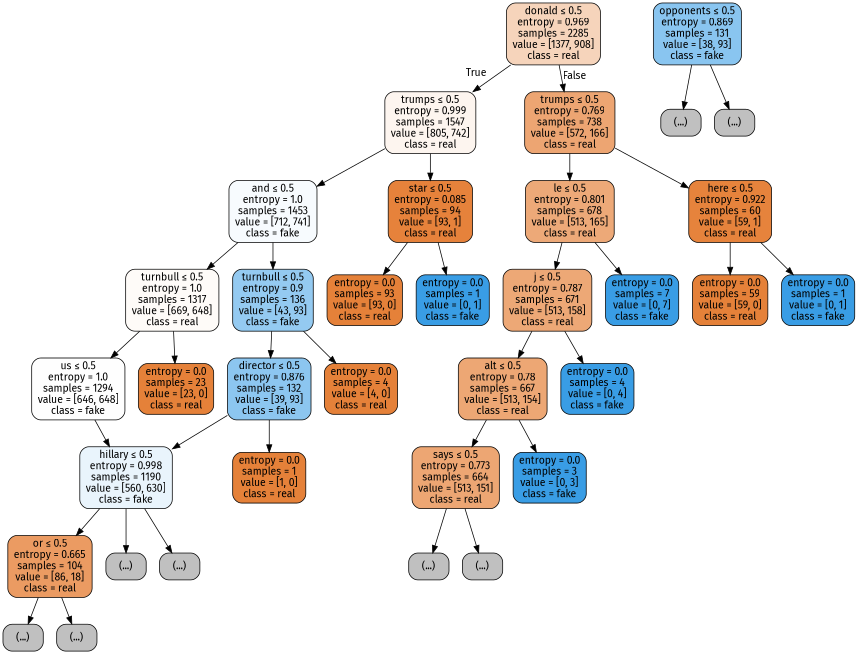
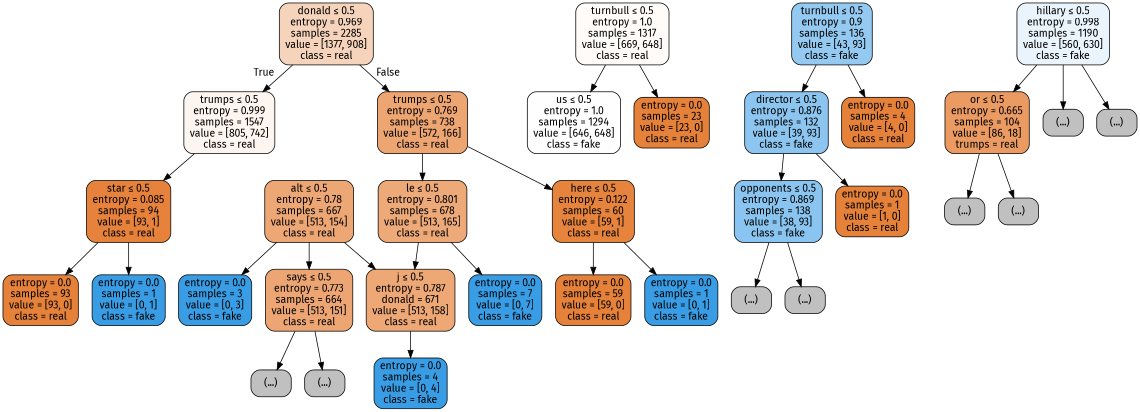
node "opponents ≤ 0.5": text "samples = 131" -> "samples = 138"
node "here ≤ 0.5": text "entropy = 0.922" -> "entropy = 0.122"
node "and ≤ 0.5": removed
node "j ≤ 0.5": text "samples = 671" -> "donald = 671"
edge "j ≤ 0.5" -> "alt ≤ 0.5": reversed
edge "us ≤ 0.5" -> "hillary ≤ 0.5": removed
edge "director ≤ 0.5" -> "hillary ≤ 0.5": now "director ≤ 0.5" -> "opponents ≤ 0.5"
node "or ≤ 0.5": text "class = real" -> "trumps = real"
